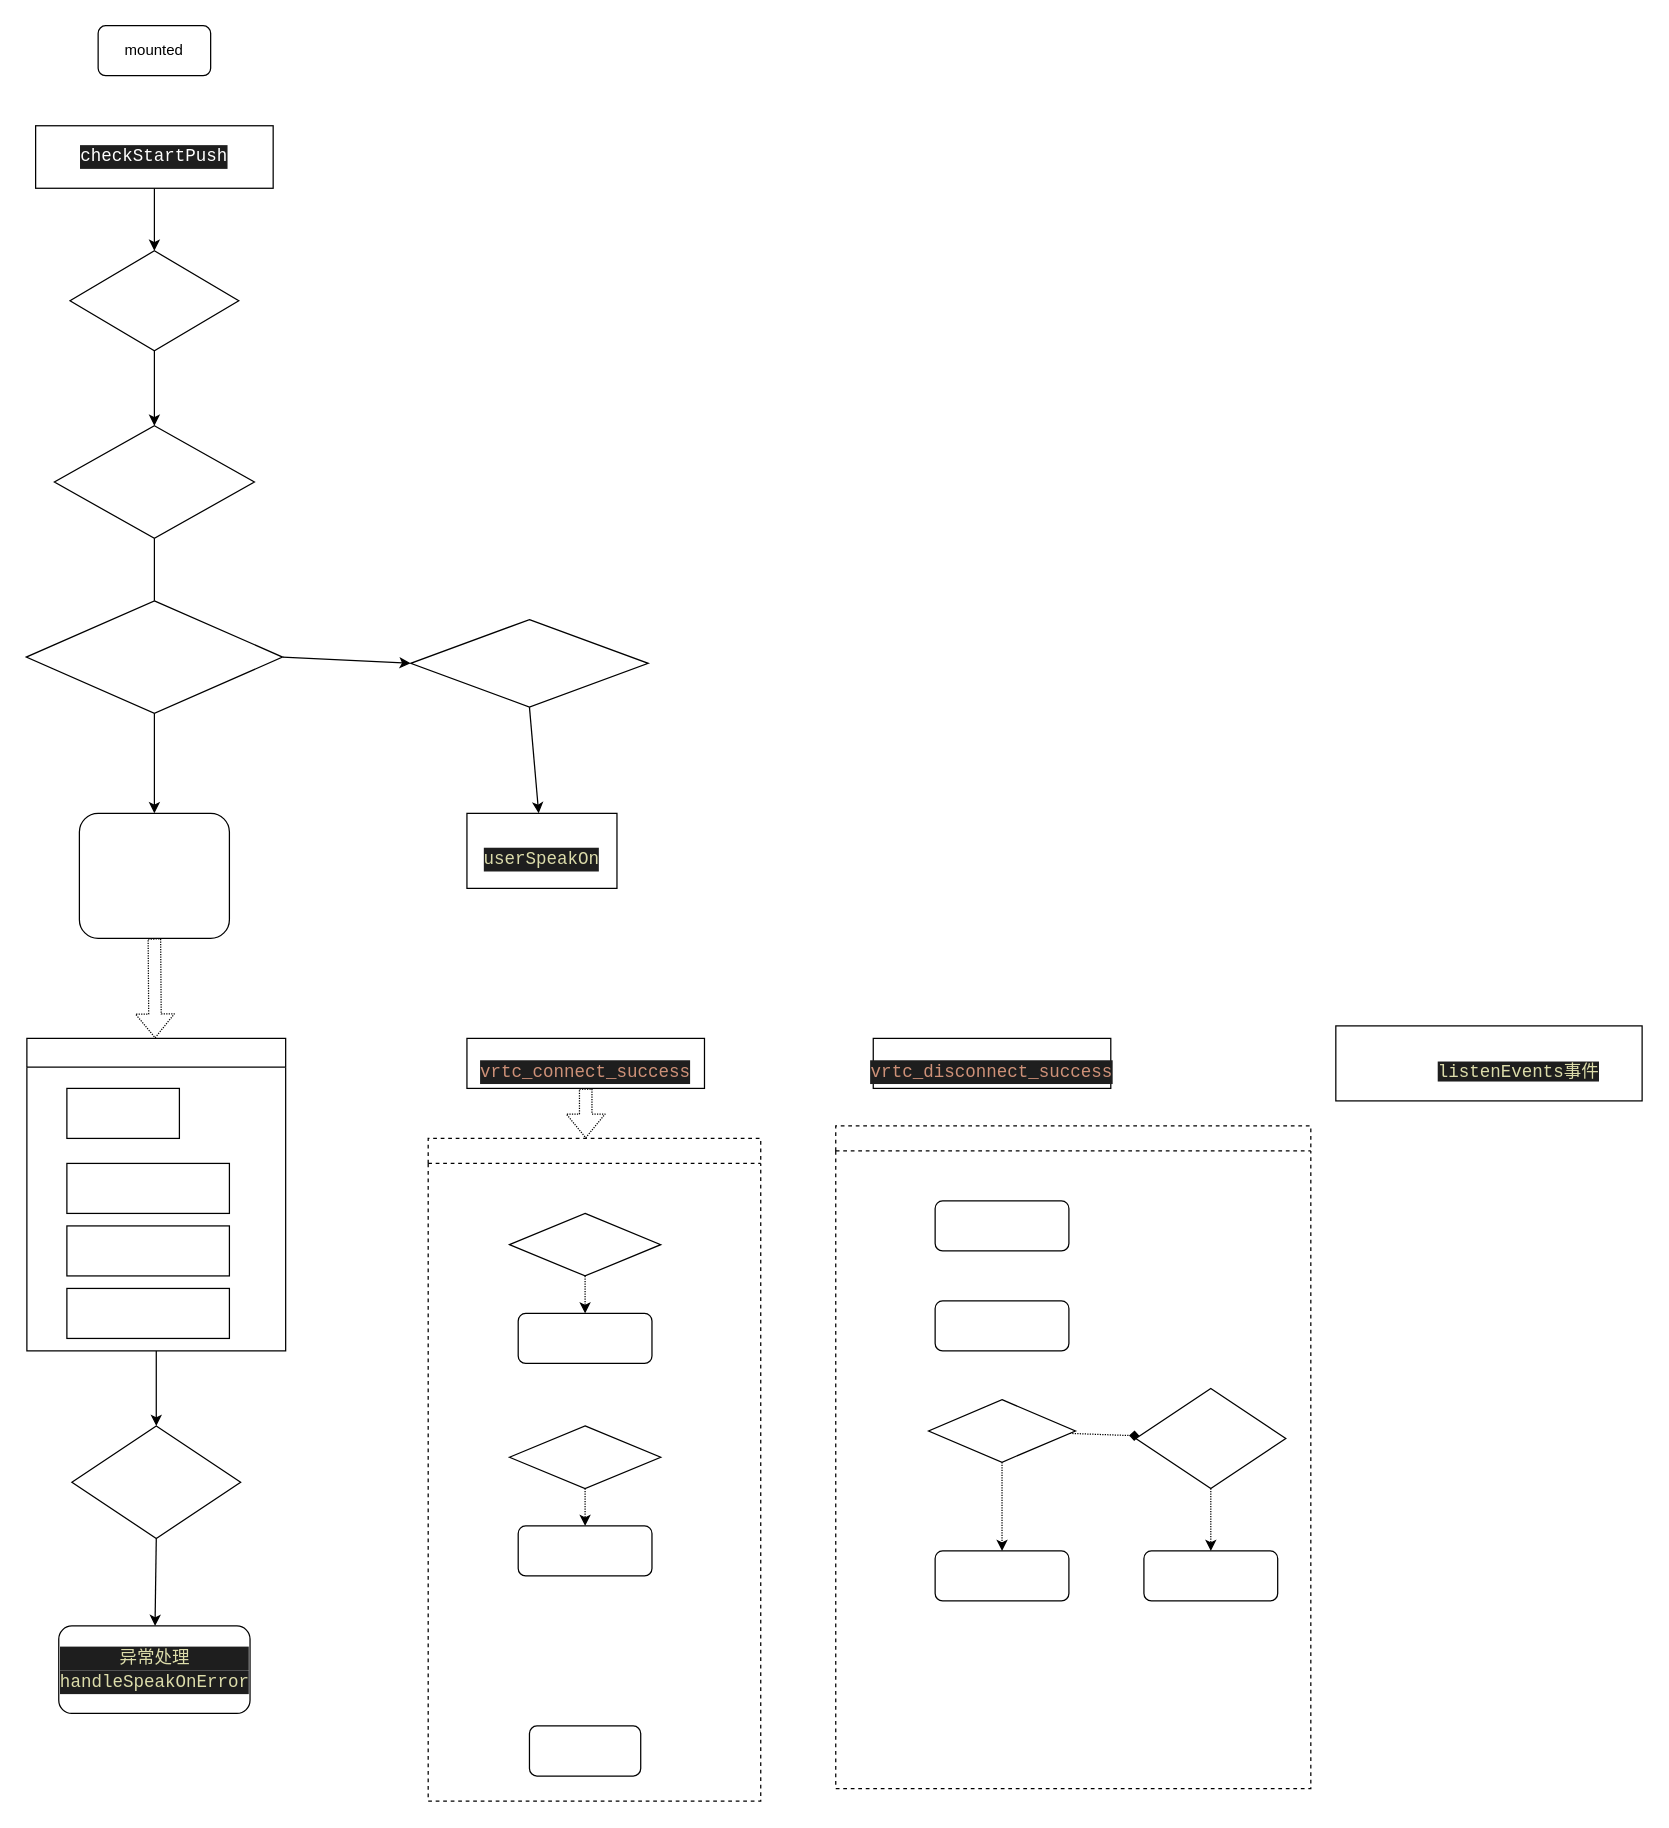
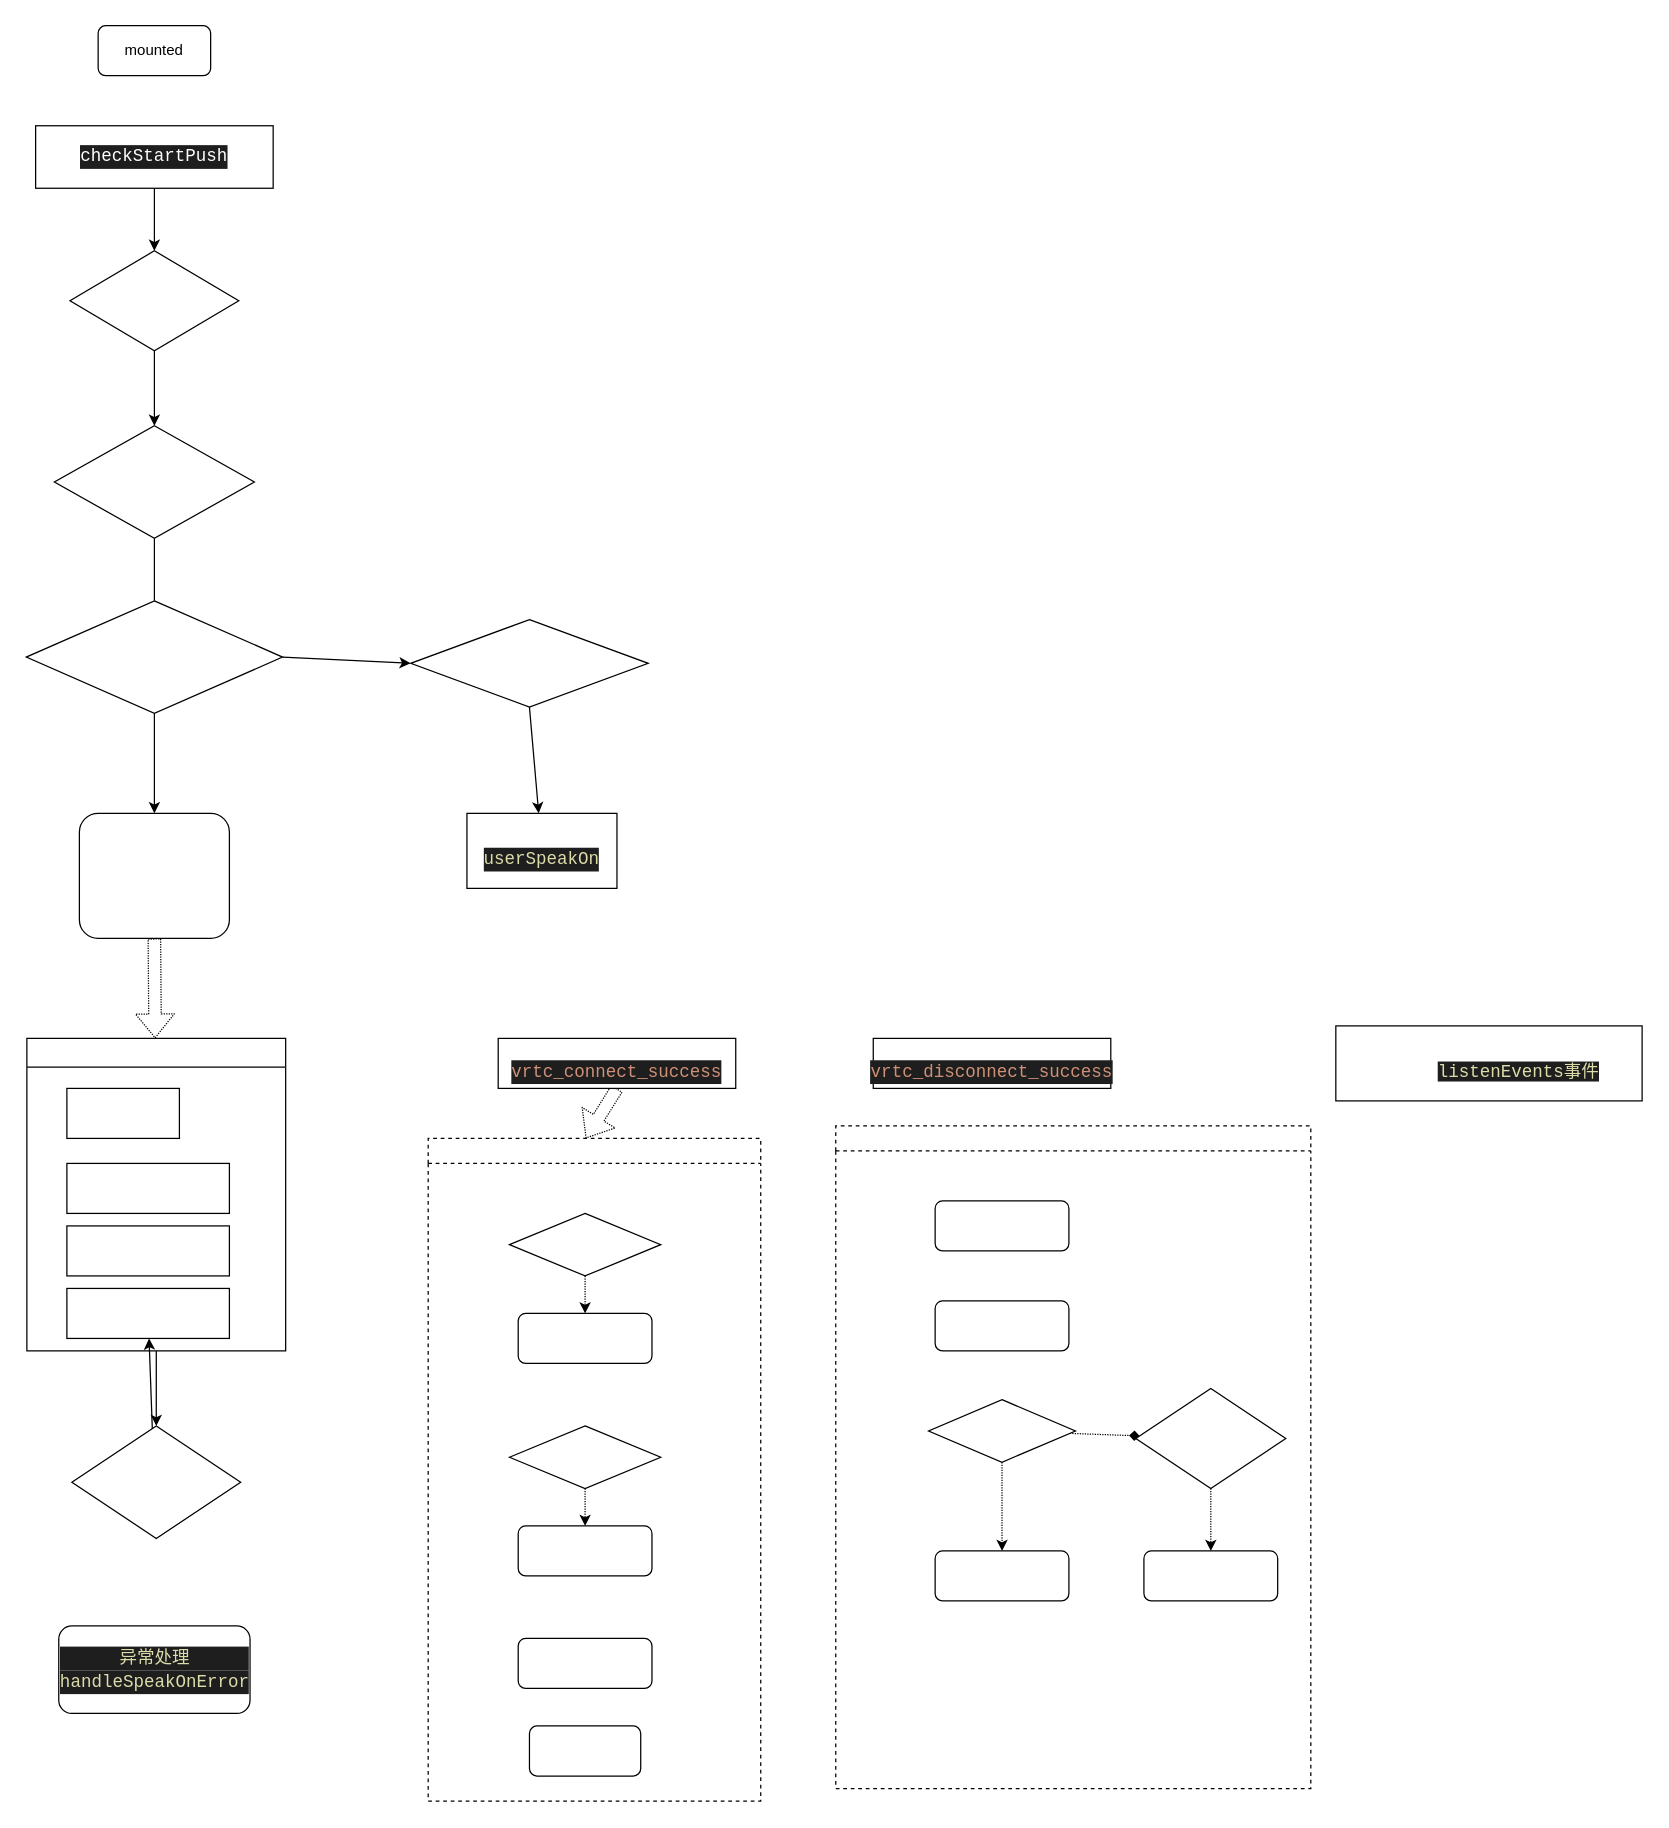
node "监听上麦成功 vrtc_connect_success": moved (586, 1063) -> (617, 1063)
edge "存在异常" -> "异常处理 handleSpeakOnError": now "存在异常" -> "获取音量/网络状态"
node "检测互动实例": added
